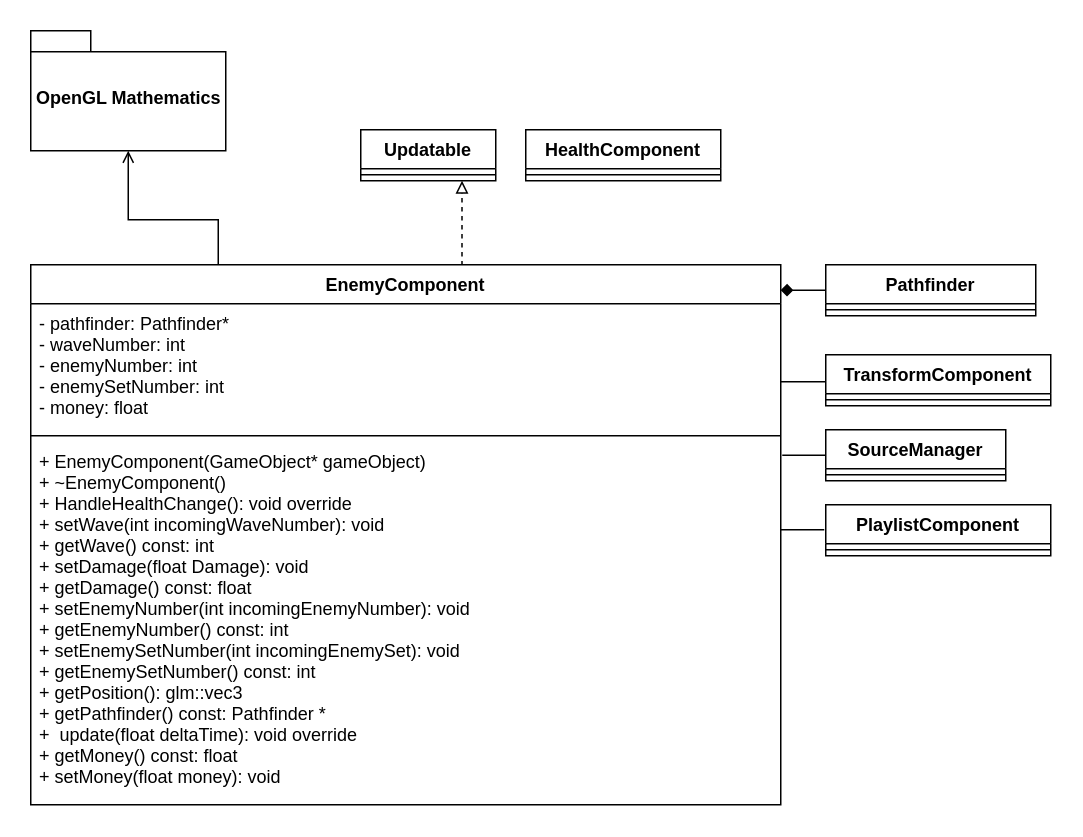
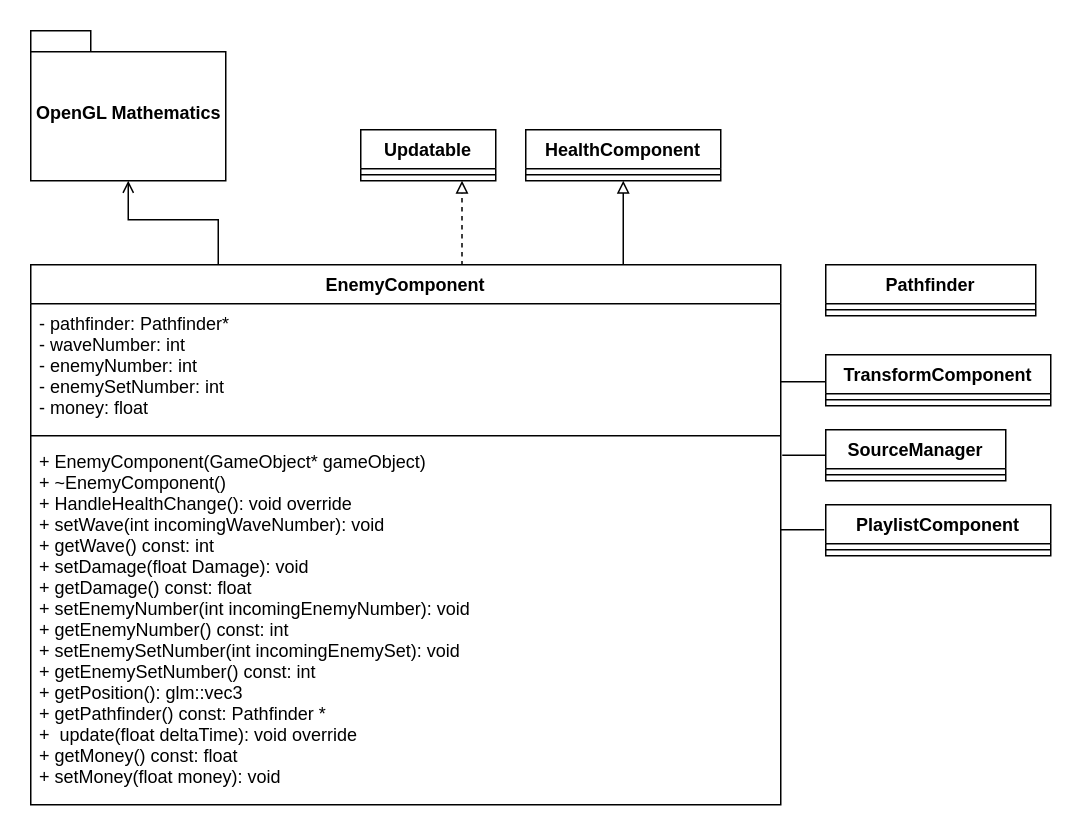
node "OpenGL Mathematics": size 195x120 -> 195x150
edge "EnemyComponent" -> "HealthComponent": added
edge "Pathfinder" -> "EnemyComponent": removed
